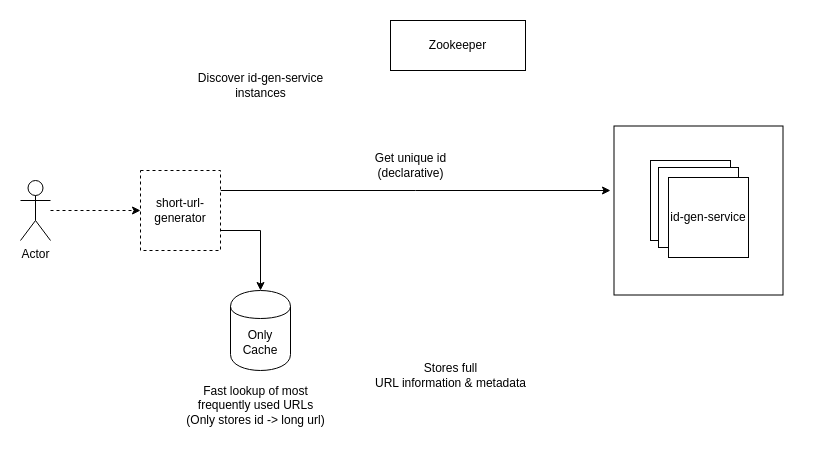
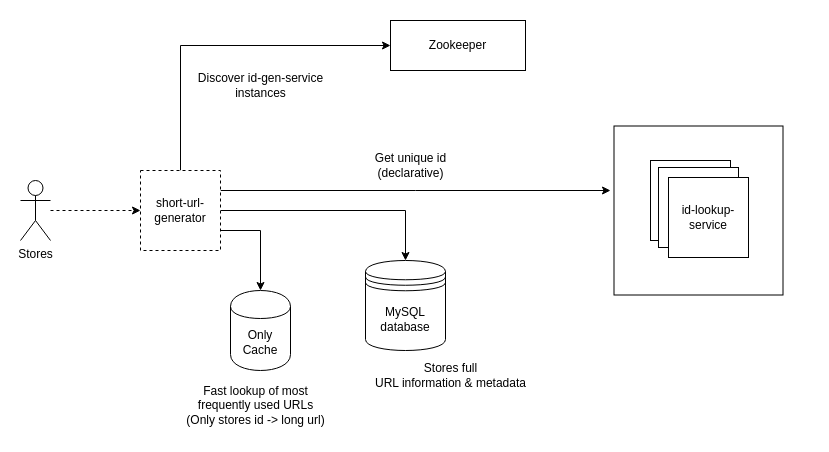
edge "short-url-generator" -> "Zookeeper": added
edge "short-url-generator" -> "MySQL database": added
node "id-gen-service": label "id-gen-service" -> "id-lookup-service"
node "Actor": label "Actor" -> "Stores"
node "MySQL database": added
